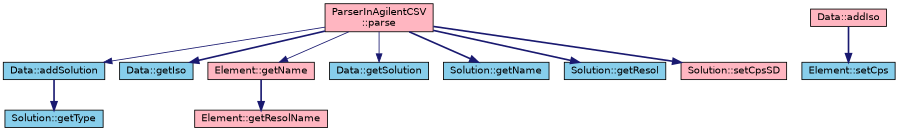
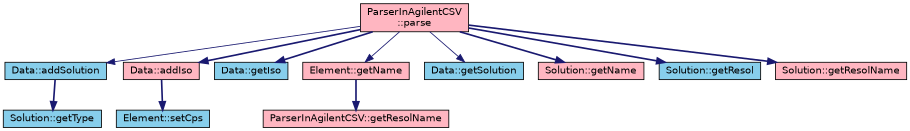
edge "ParserInAgilentCSV ::parse" -> "Data::addIso": added
node "Solution::getName": fillcolor skyblue -> lightpink
node "Solution::setCpsSD": label "Solution::setCpsSD" -> "Solution::getResolName"
node "Element::getResolName": label "Element::getResolName" -> "ParserInAgilentCSV::getResolName"
